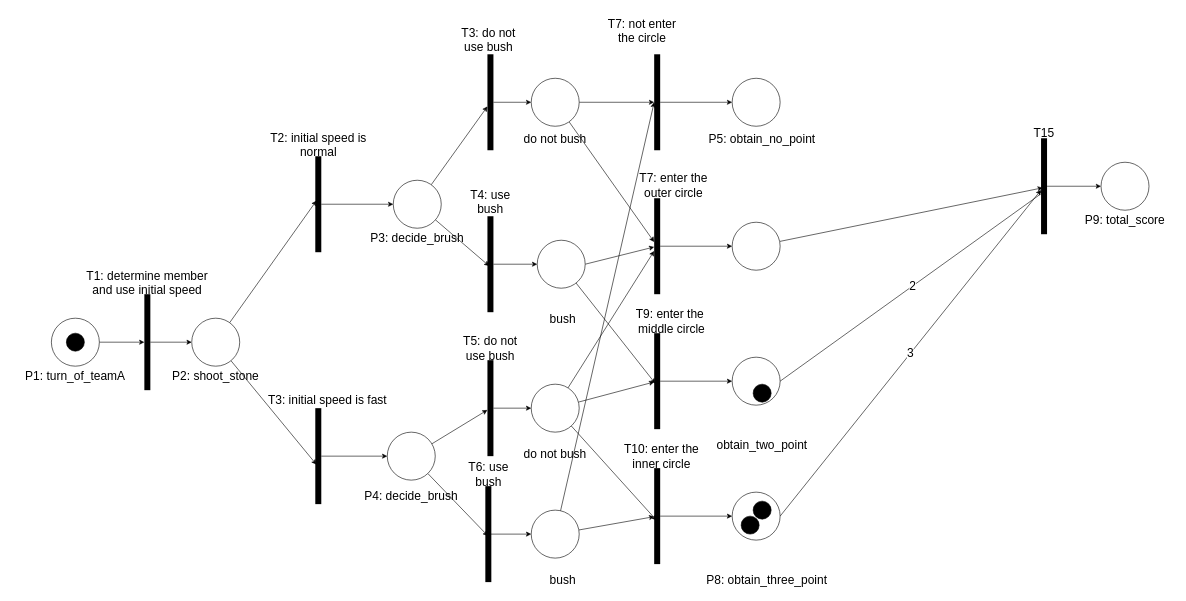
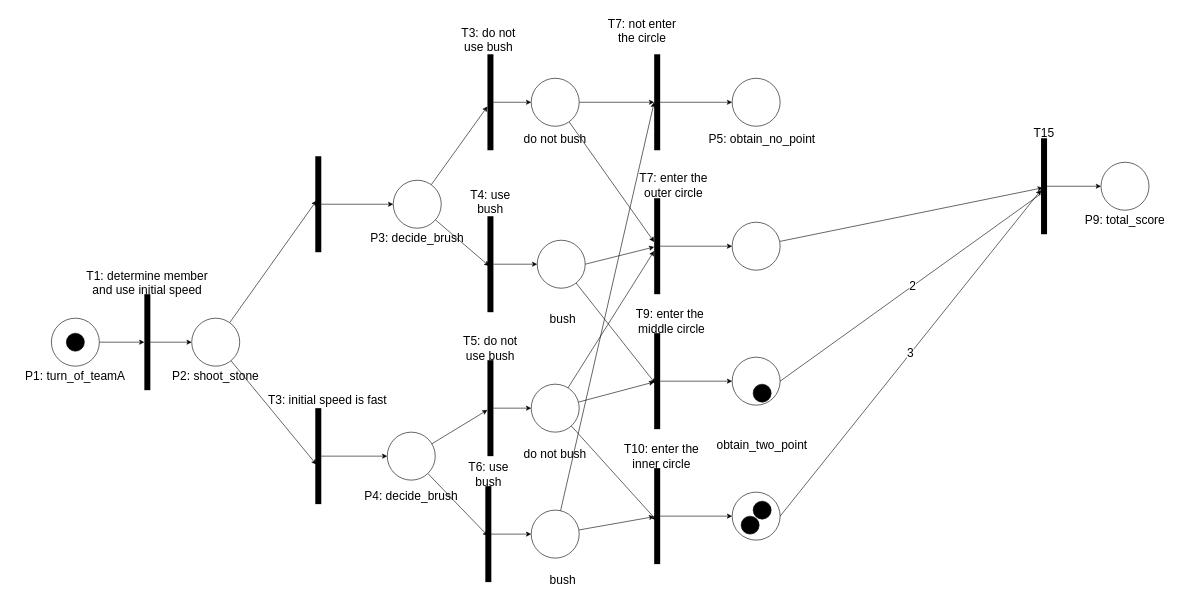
node "T2: initial speed is normal": removed
node "P8: obtain_three_point": removed
